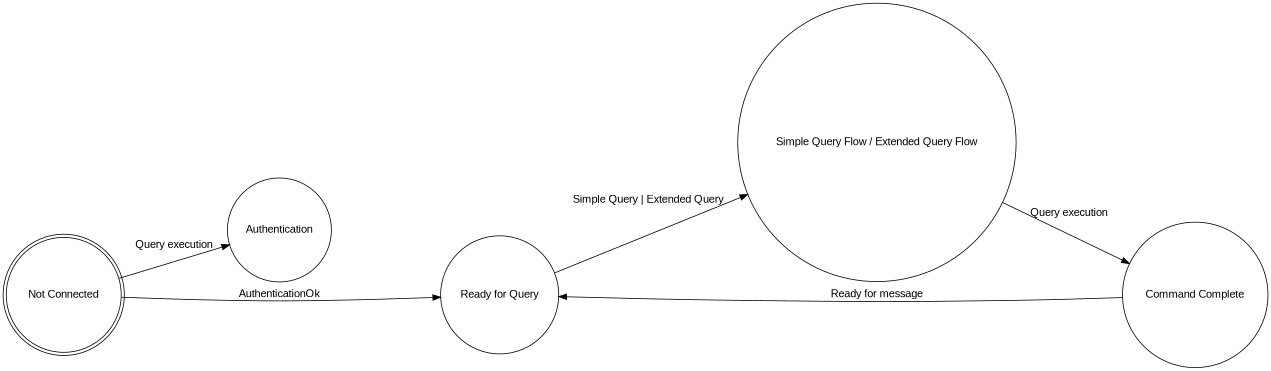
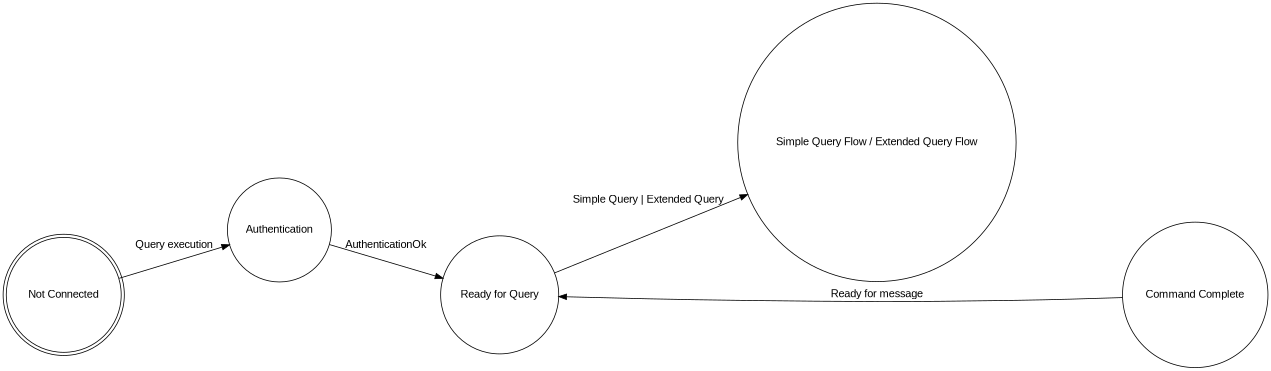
edge "Simple Query Flow / Extended Query Flow" -> "Command Complete": removed, label "Query execution"
edge "Not Connected" -> "Ready for Query": now "Authentication" -> "Ready for Query"
